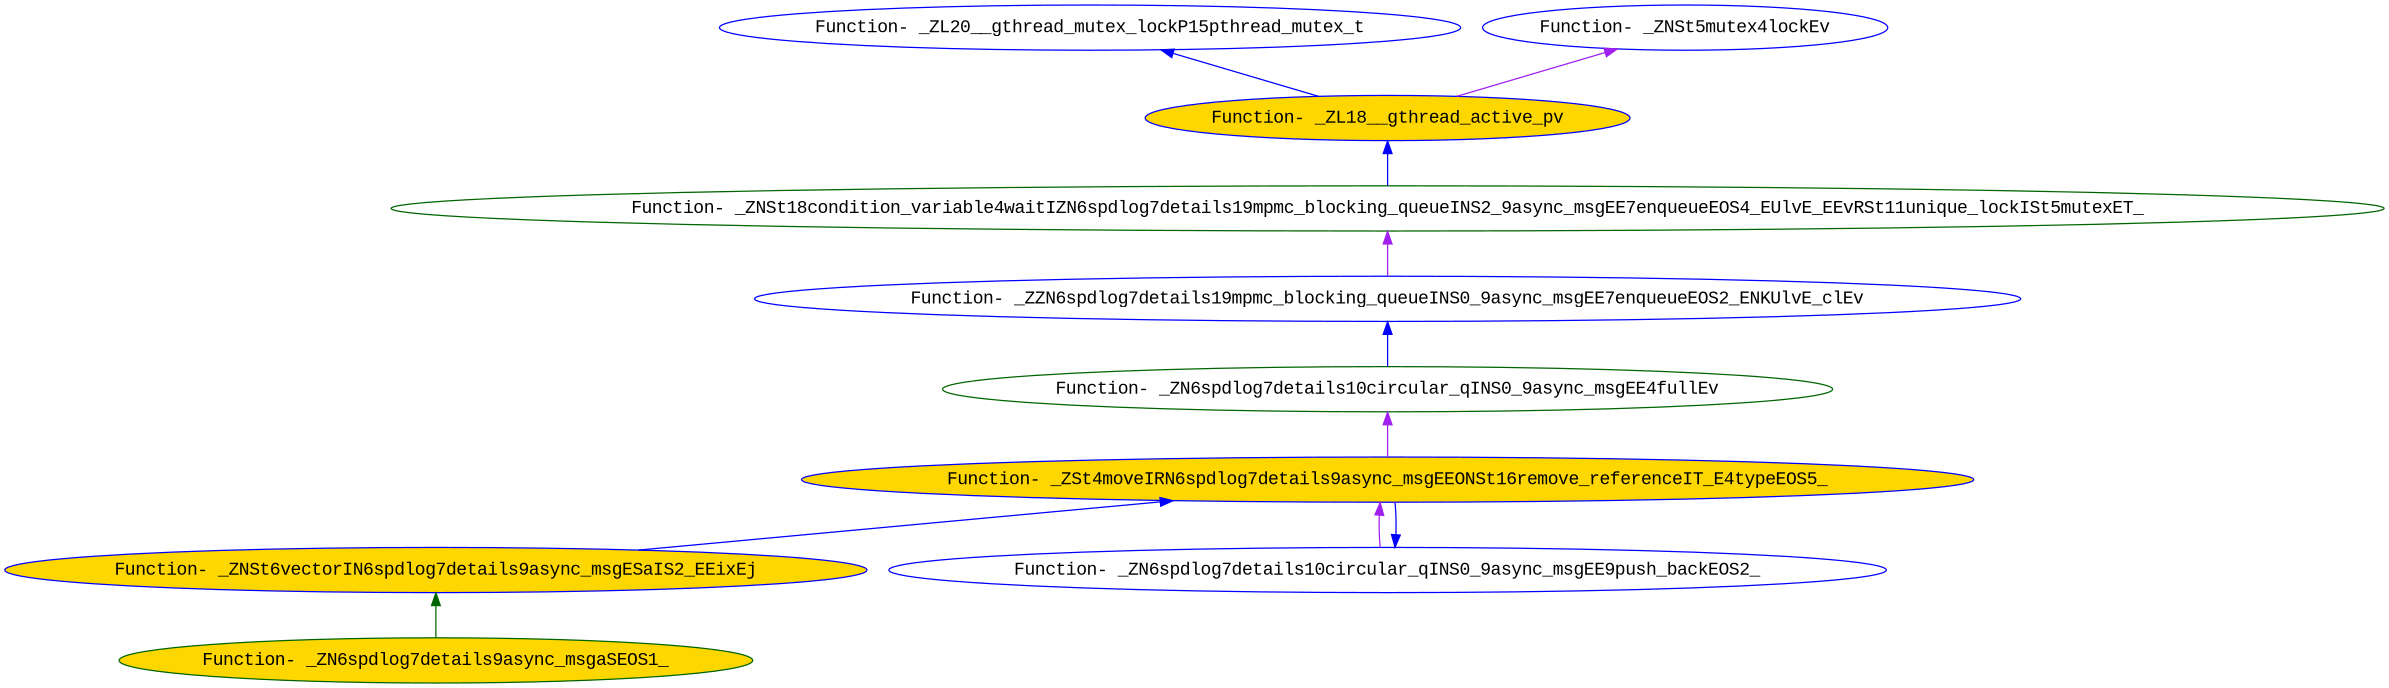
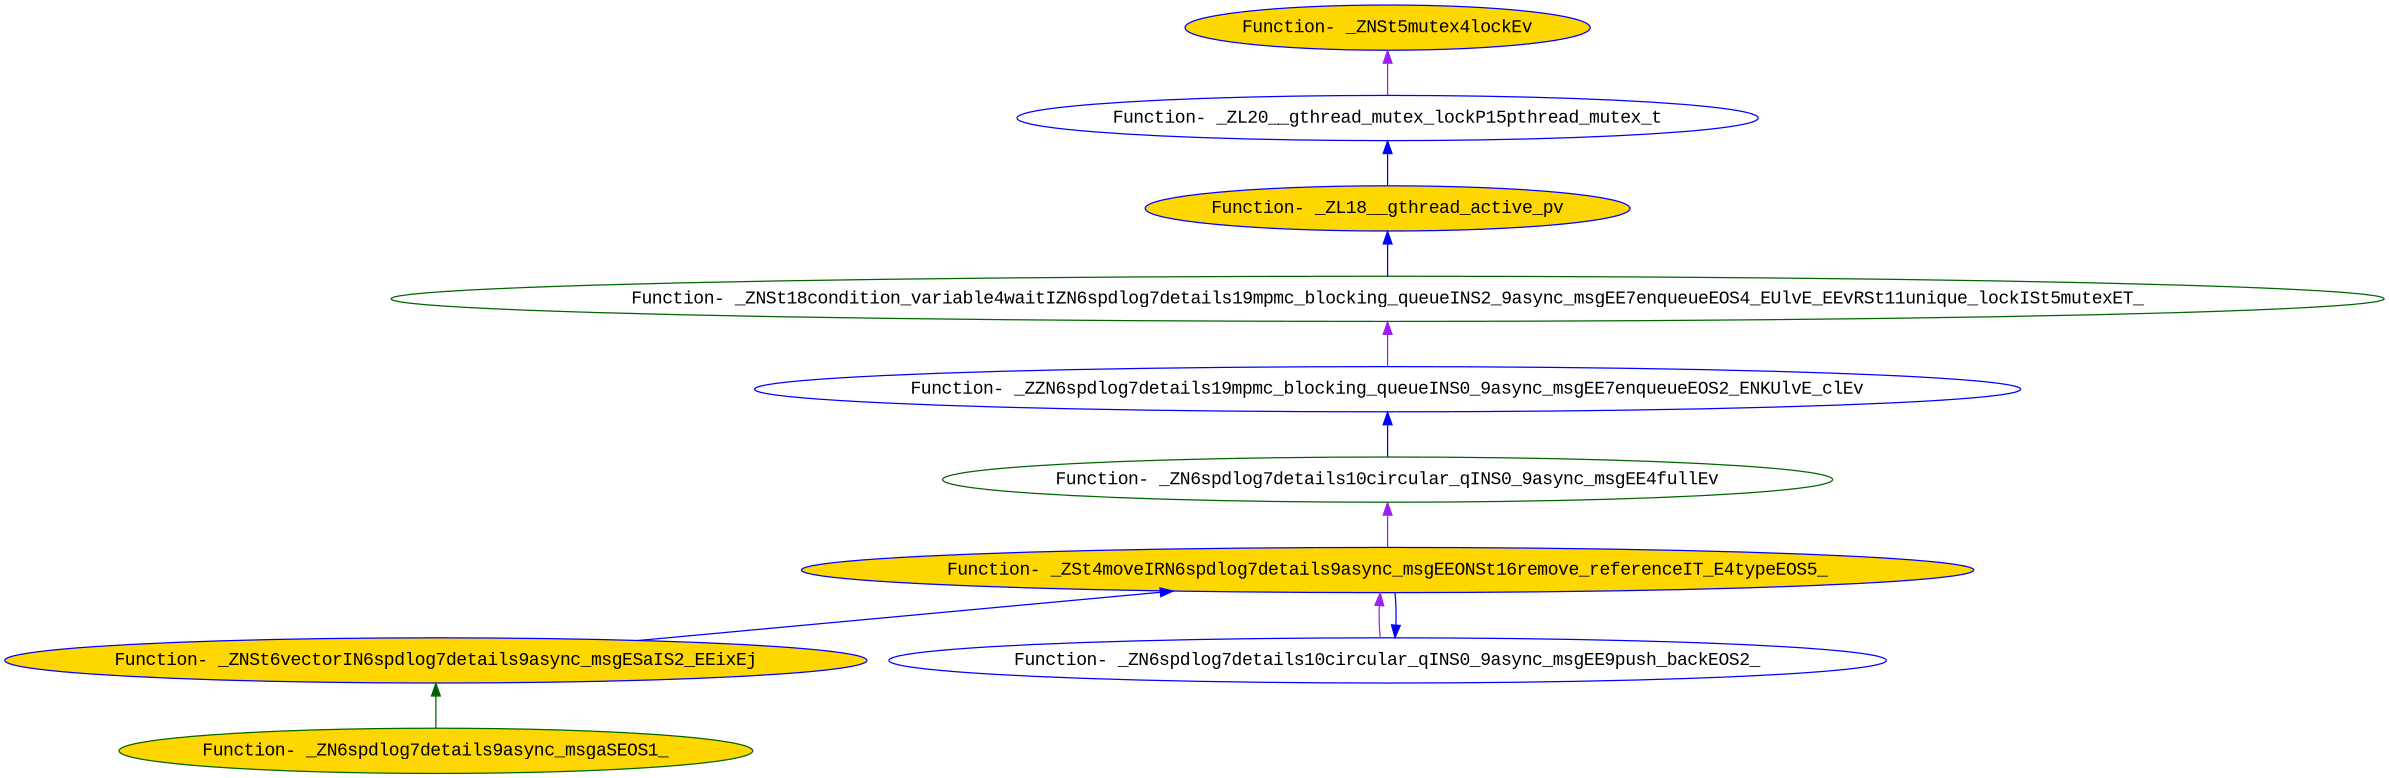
node "Function- _ZNSt5mutex4lockEv": fillcolor white -> gold
edge "Function- _ZL18__gthread_active_pv" -> "Function- _ZNSt5mutex4lockEv": now "Function- _ZL20__gthread_mutex_lockP15pthread_mutex_t" -> "Function- _ZNSt5mutex4lockEv"
